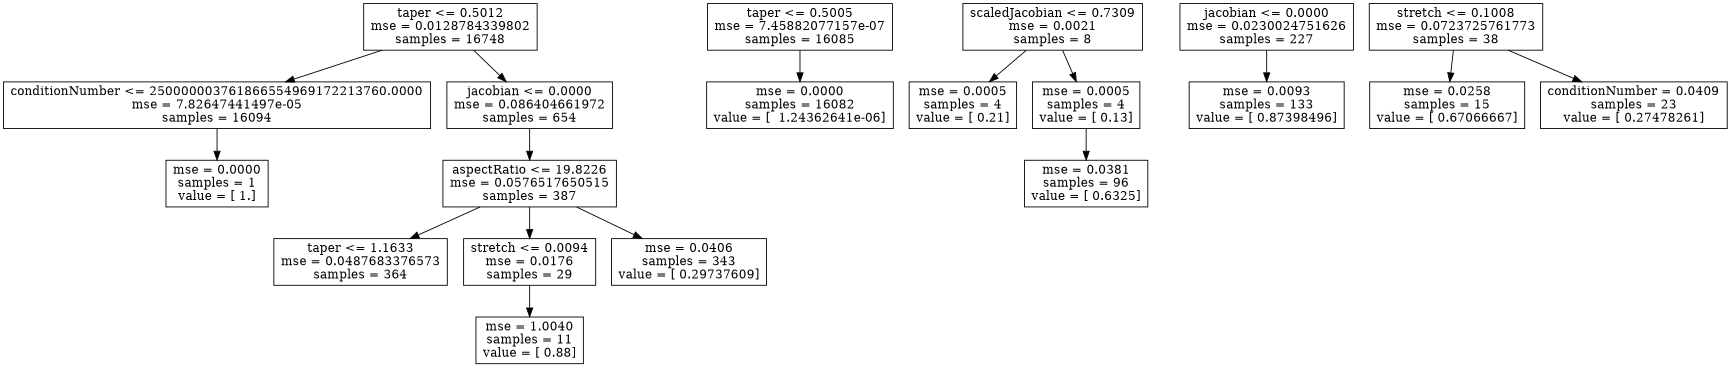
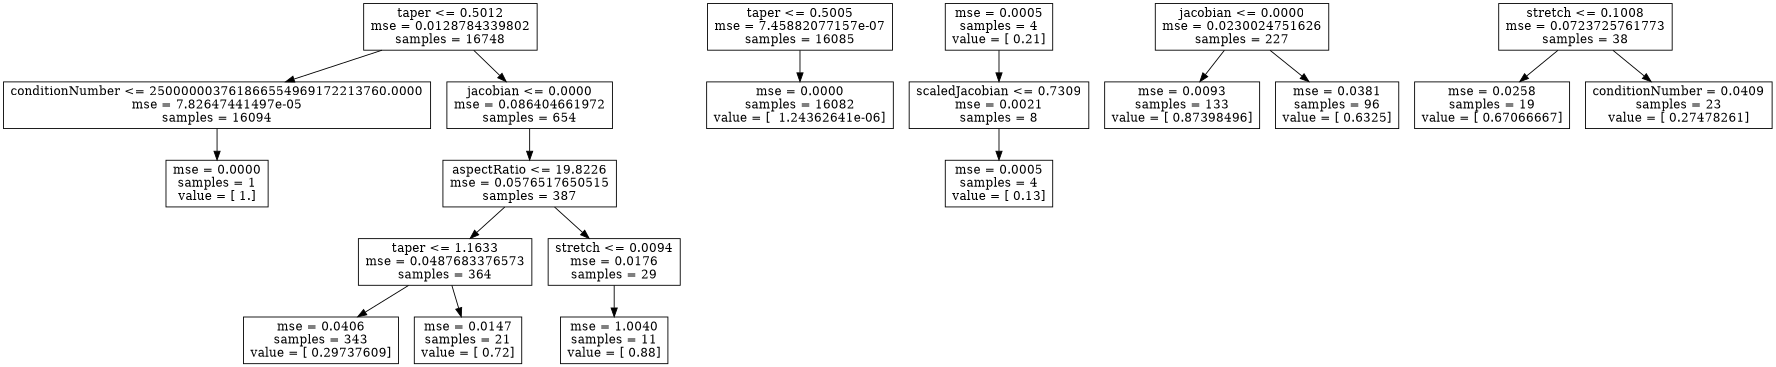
edge "scaledJacobian <= 0.7309 mse = 0.0021 samples = 8" -> "mse = 0.0005 samples = 4 value = [ 0.21]": reversed
node "mse = 0.0258 samples = 15 value = [ 0.67066667]": label "mse = 0.0258 samples = 15 value = [ 0.67066667]" -> "mse = 0.0258 samples = 19 value = [ 0.67066667]"
edge "mse = 0.0005 samples = 4 value = [ 0.13]" -> "mse = 0.0381 samples = 96 value = [ 0.6325]": now "jacobian <= 0.0000 mse = 0.0230024751626 samples = 227" -> "mse = 0.0381 samples = 96 value = [ 0.6325]"
edge "aspectRatio <= 19.8226 mse = 0.0576517650515 samples = 387" -> "mse = 0.0406 samples = 343 value = [ 0.29737609]": now "taper <= 1.1633 mse = 0.0487683376573 samples = 364" -> "mse = 0.0406 samples = 343 value = [ 0.29737609]"
node "mse = 0.0147 samples = 21 value = [ 0.72]": added
